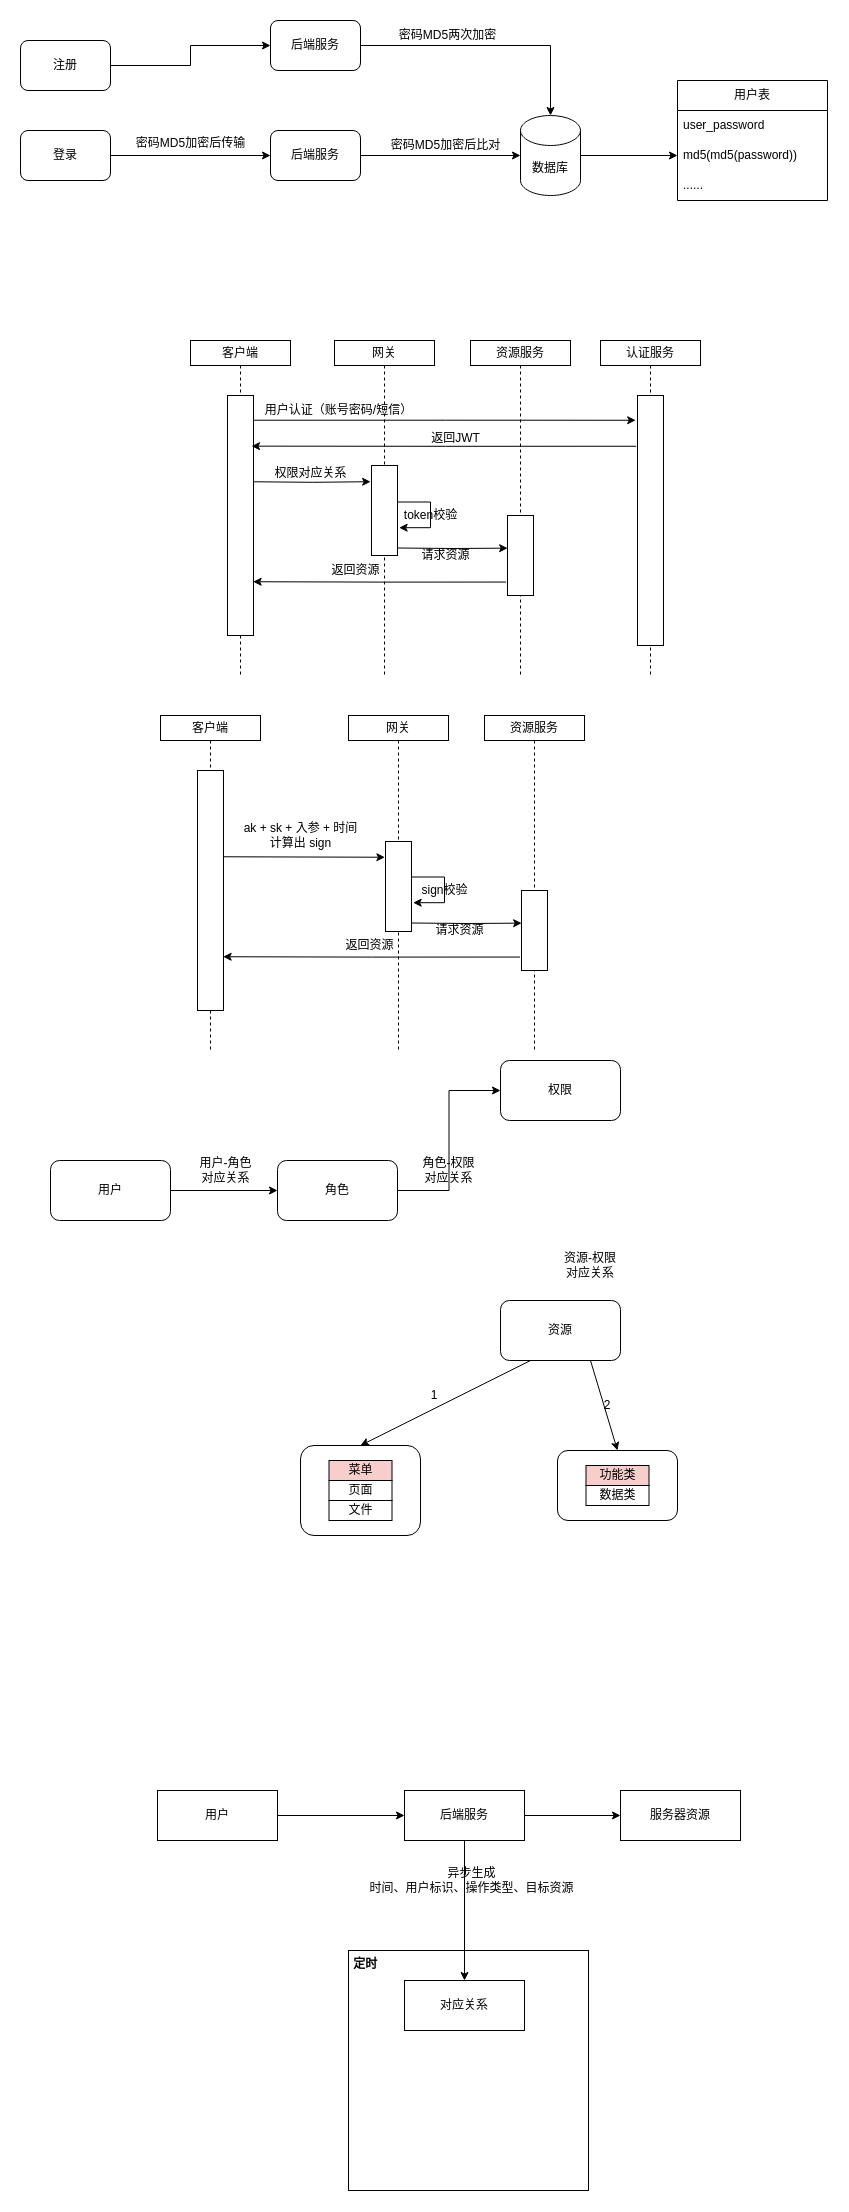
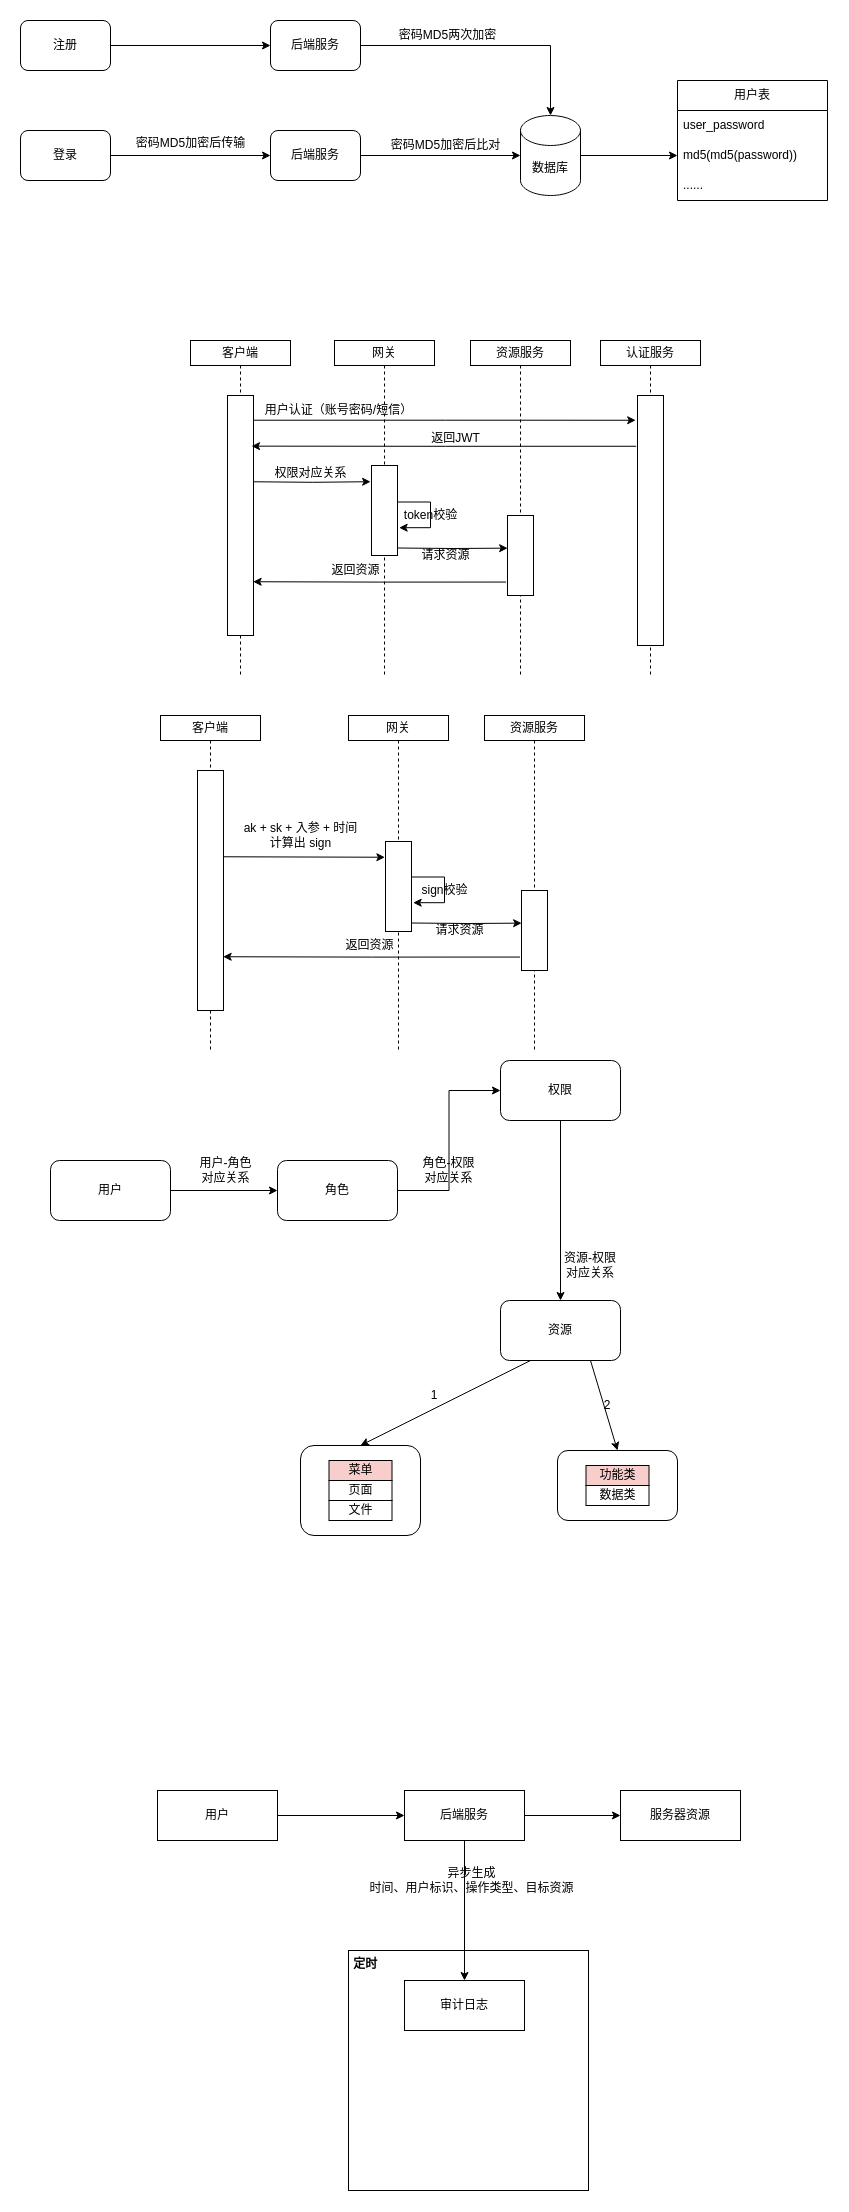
node "注册": moved (66, 66) -> (66, 46)
edge "权限" -> "资源": added
node "对应关系": label "对应关系" -> "审计日志"
